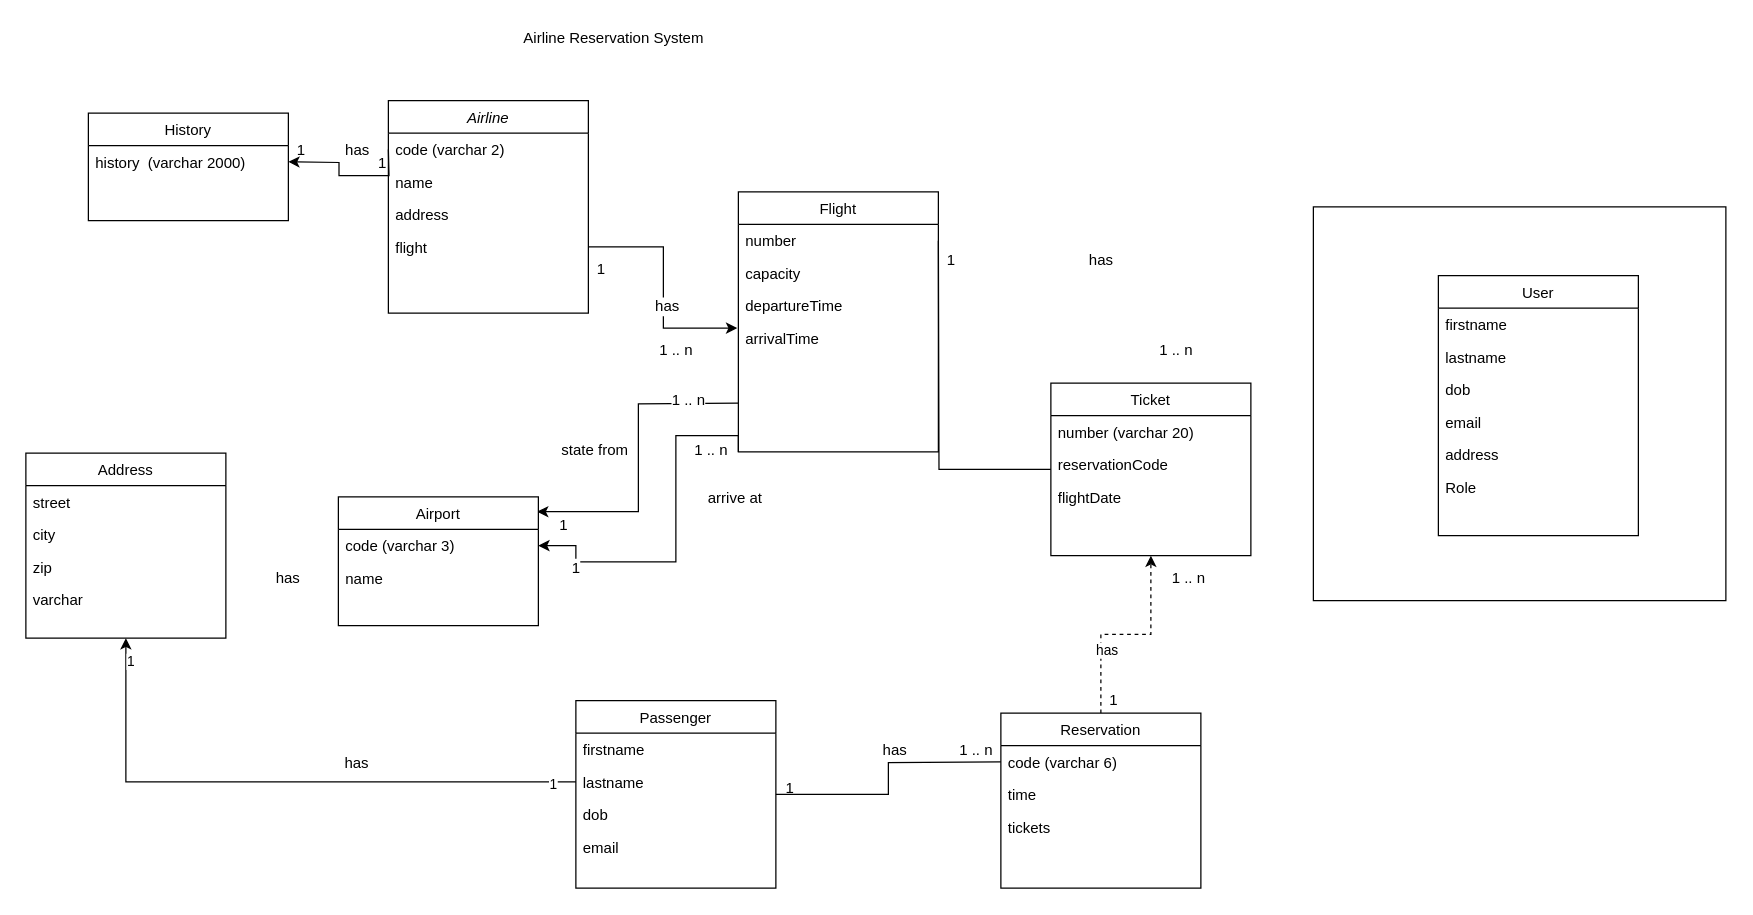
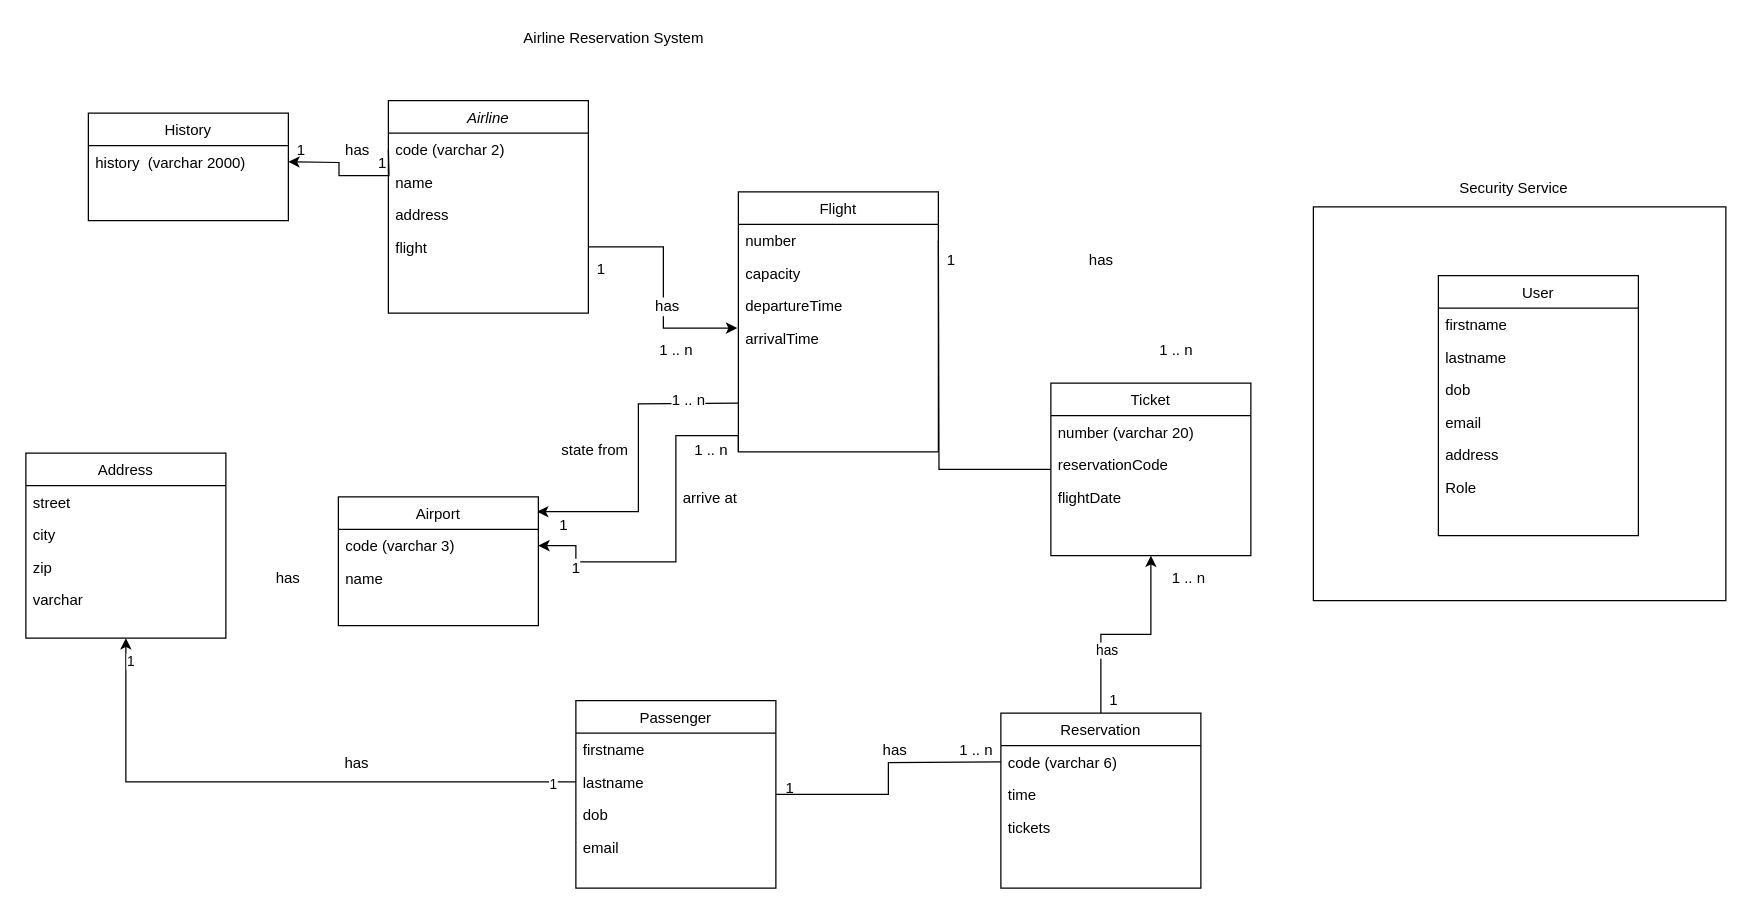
node "Security Service": added
node "arrive at": moved (801, 497) -> (776, 497)
edge "Reservation" -> "Ticket": style dashed -> solid
